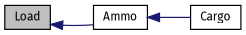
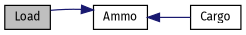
edge "Ammo" -> "Load": reversed
